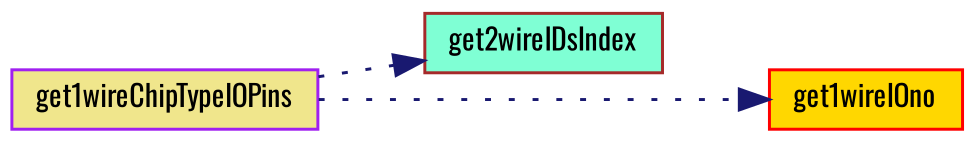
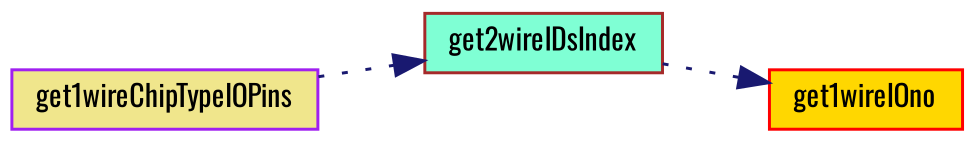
edge "get1wireChipTypeIOPins" -> "get1wireIOno": now "get2wireIDsIndex" -> "get1wireIOno"
